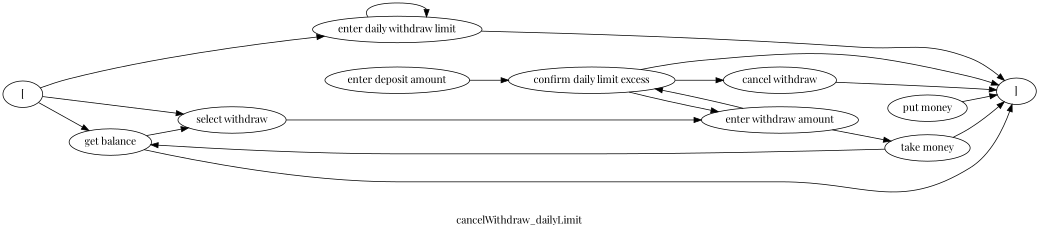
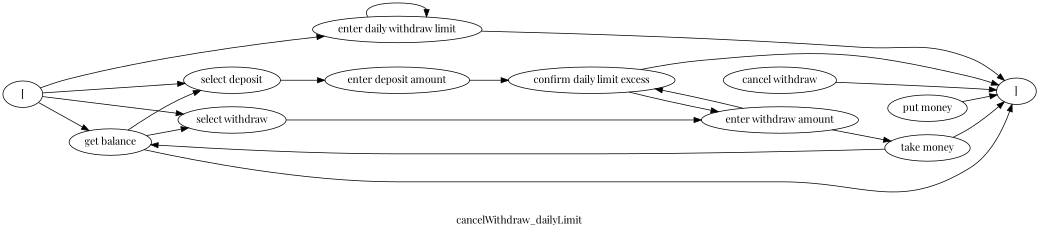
node "select deposit": added
edge "confirm daily limit excess" -> "cancel withdraw": removed
